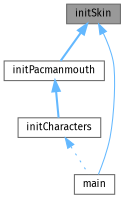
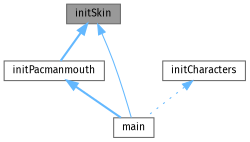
edge "initCharacters" -> "initPacmanmouth": now "main" -> "initPacmanmouth"
